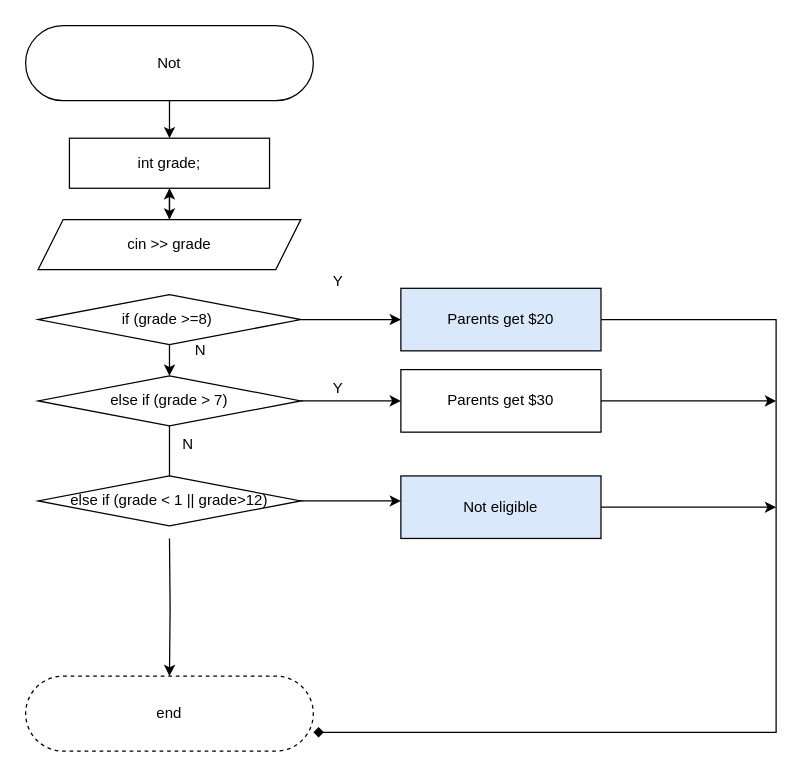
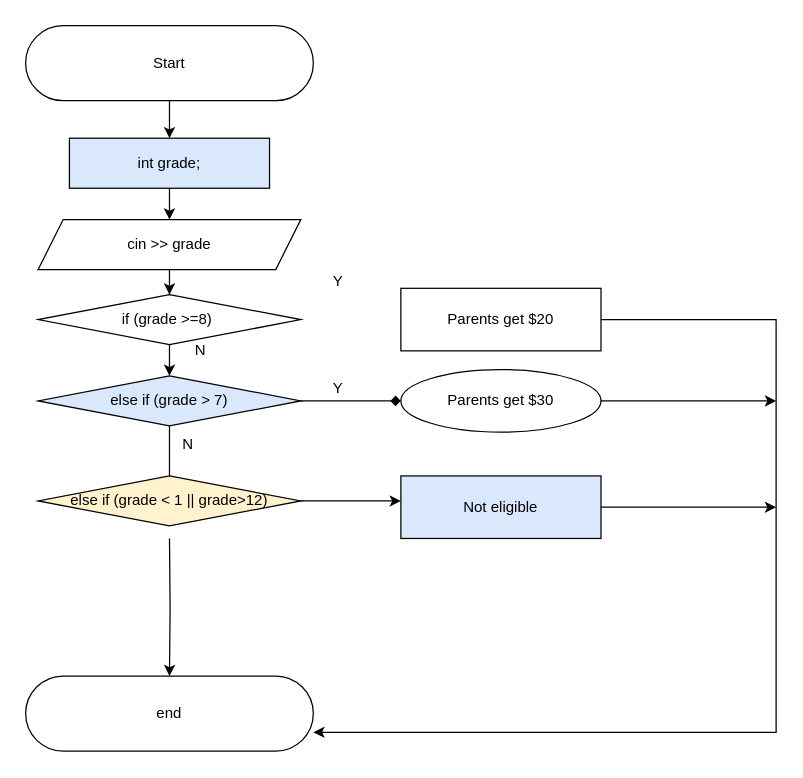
node "Not": label "Not" -> "Start"
node "int grade;": fillcolor #ffffff -> #dae8fc
edge "cin >> grade" -> "int grade;": now "cin >> grade" -> "if (grade >=8)"
edge "if (grade >=8)" -> "Parents get $20": removed
node "Parents get $20": fillcolor #dae8fc -> #ffffff
node "else if (grade > 7)": fillcolor #ffffff -> #dae8fc
edge "else if (grade > 7)" -> "Parents get $30": arrowhead classic -> diamond
node "Parents get $30": shape rectangle -> ellipse
node "else if (grade < 1 || grade>12)": fillcolor #ffffff -> #fff2cc
node "end": style dashed -> solid
edge "Parents get $20" -> "end": arrowhead diamond -> classic
